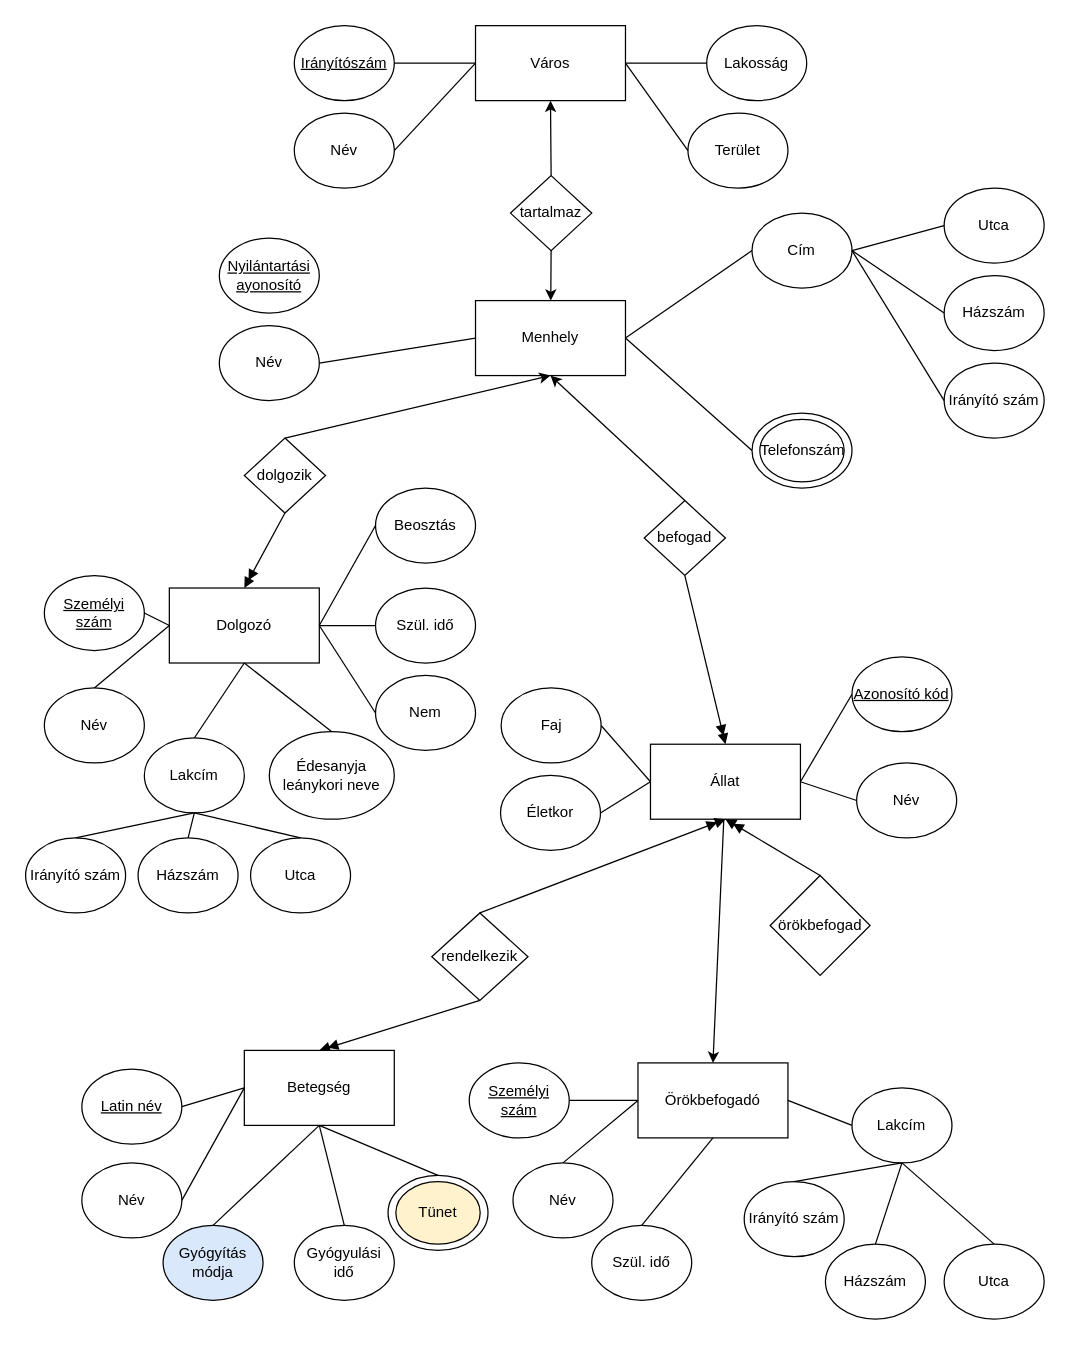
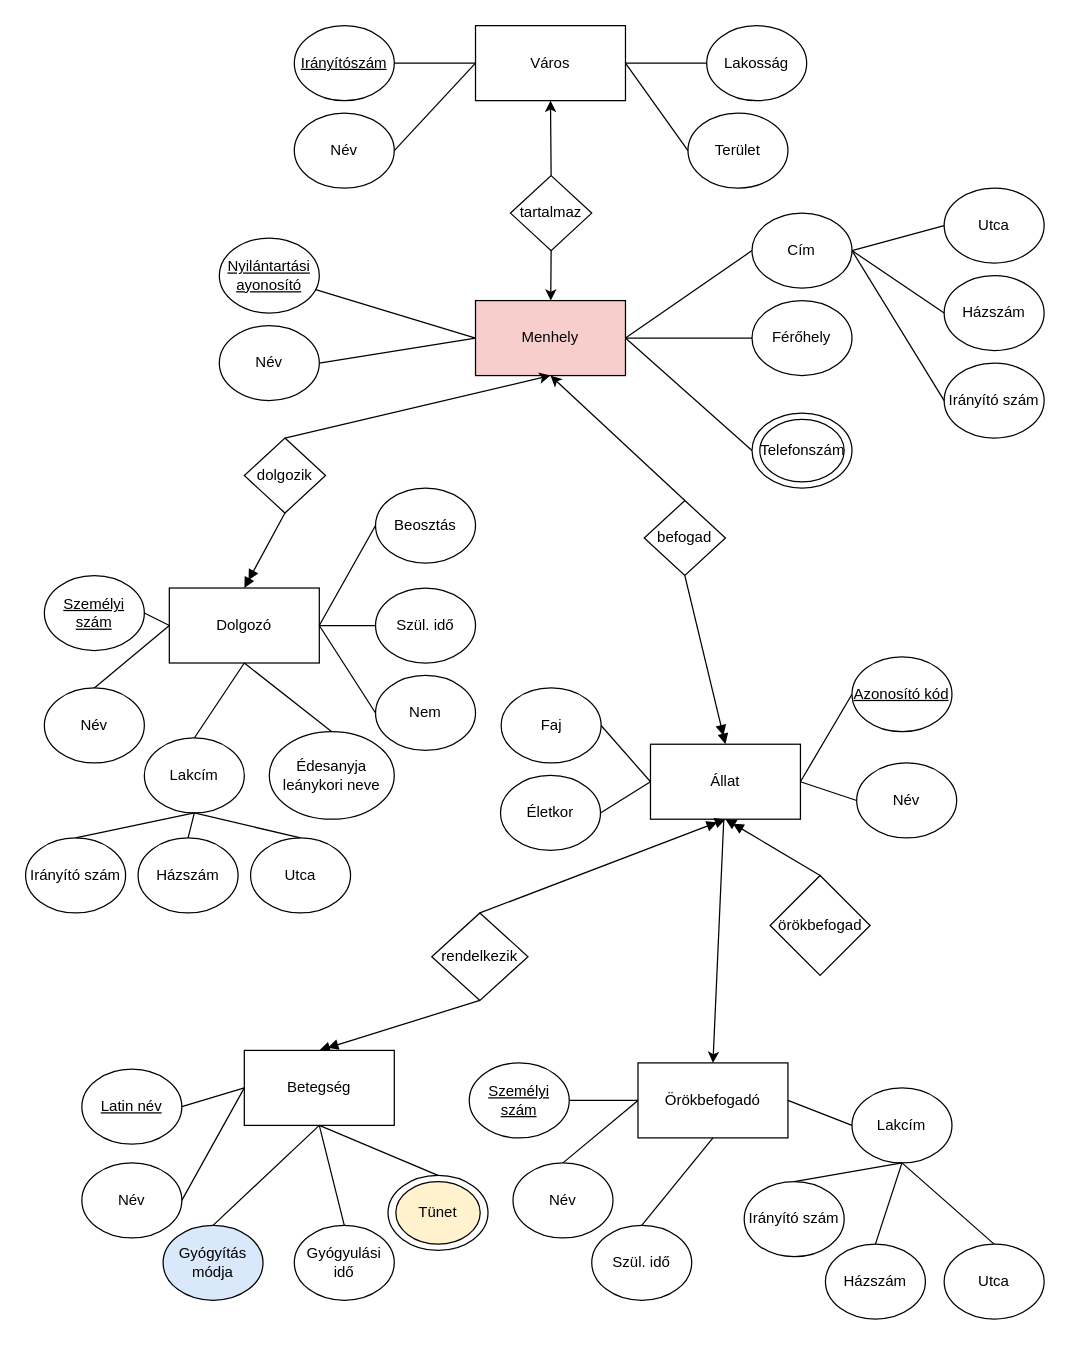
edge "Nyilántartási ayonosító" -- "Menhely": added
node "Menhely": fillcolor #ffffff -> #f8cecc
edge "Menhely" -- "Férőhely": added
node "Férőhely": added
